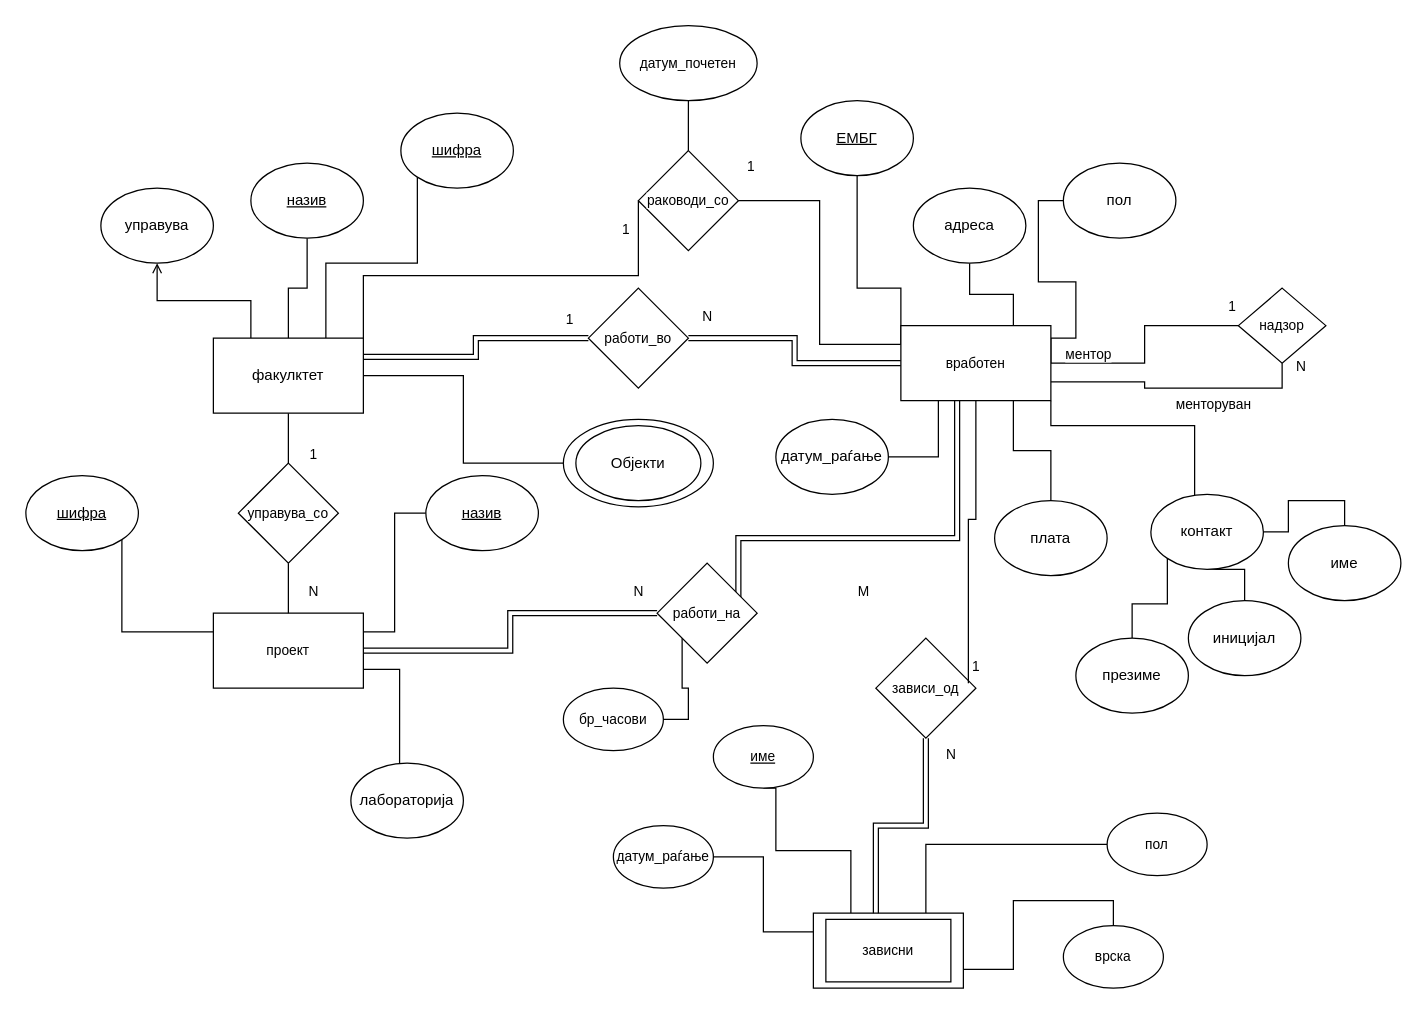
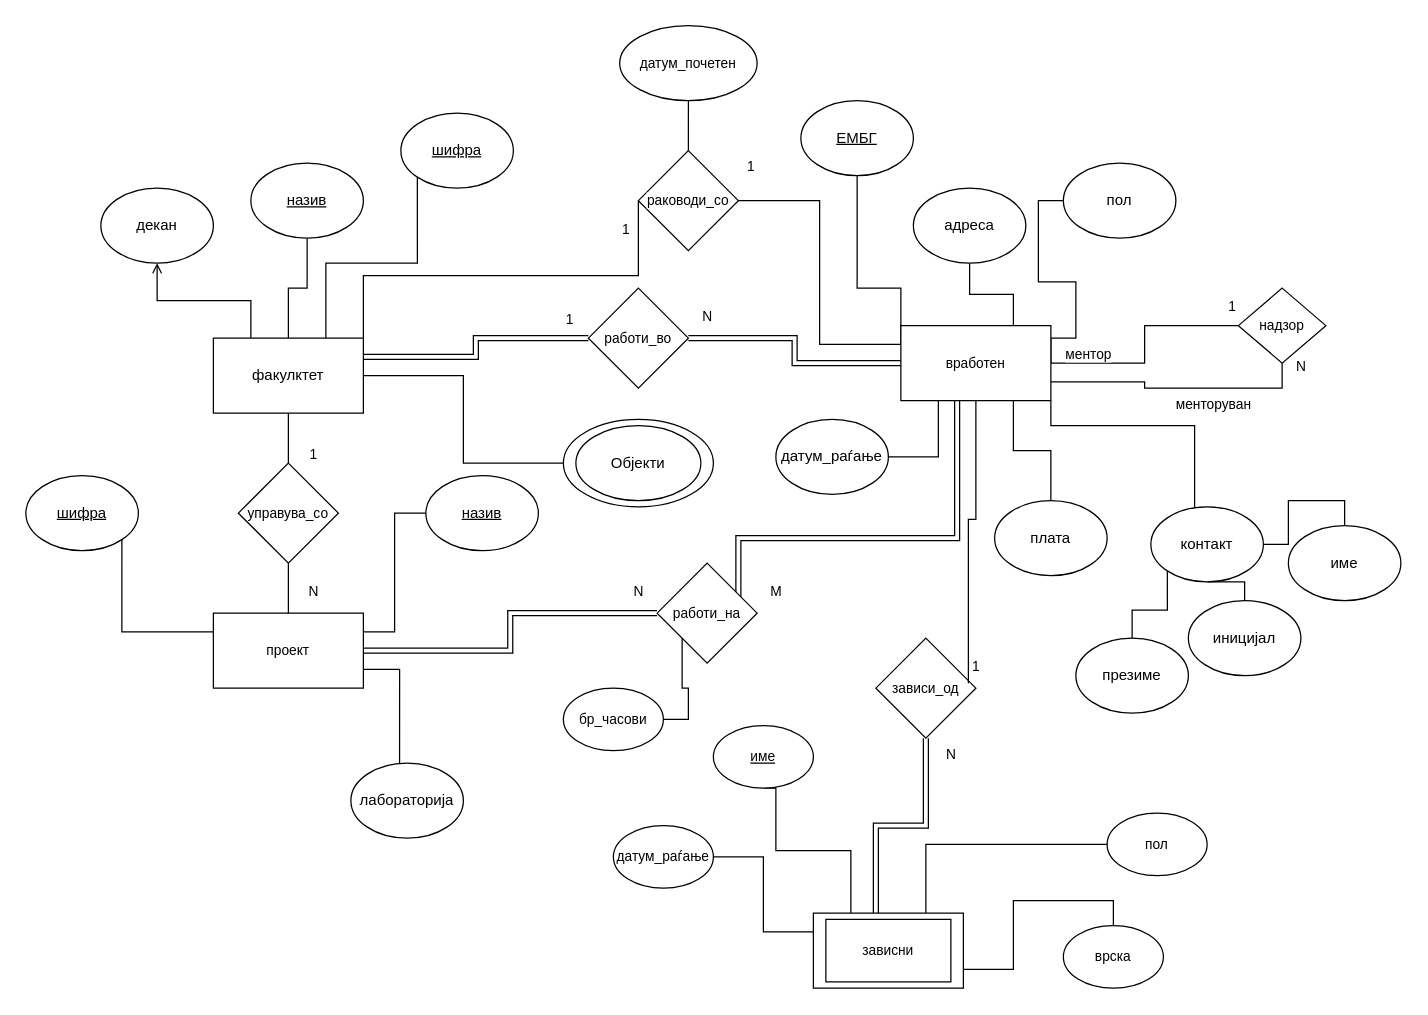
node "управува": label "управува" -> "декан"
node "контакт": moved (1207, 532) -> (1207, 544)
node "М": moved (863, 592) -> (776, 592)
